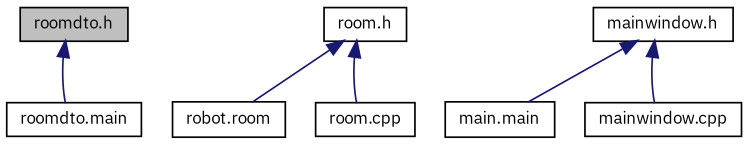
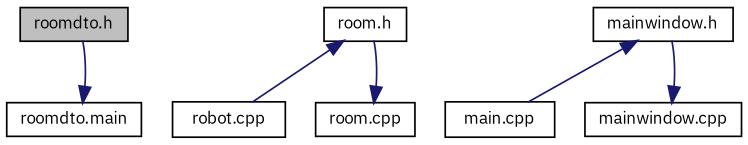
edge "roomdto.main" -> "roomdto.h": reversed
edge "room.cpp" -> "room.h": reversed
edge "mainwindow.cpp" -> "mainwindow.h": reversed
node "robot.room": label "robot.room" -> "robot.cpp"
node "main.main": label "main.main" -> "main.cpp"
